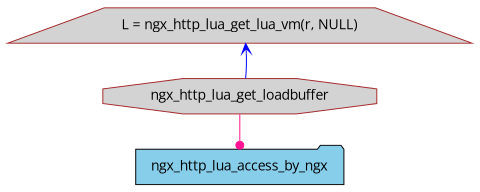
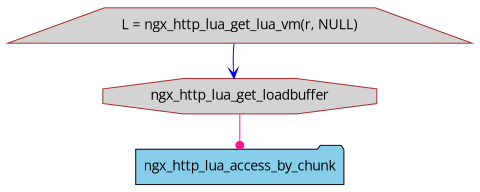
edge "ngx_http_lua_get_loadbuffer" -> "L = ngx_http_lua_get_lua_vm(r, NULL)": reversed
node "ngx_http_lua_access_by_ngx": label "ngx_http_lua_access_by_ngx" -> "ngx_http_lua_access_by_chunk"
